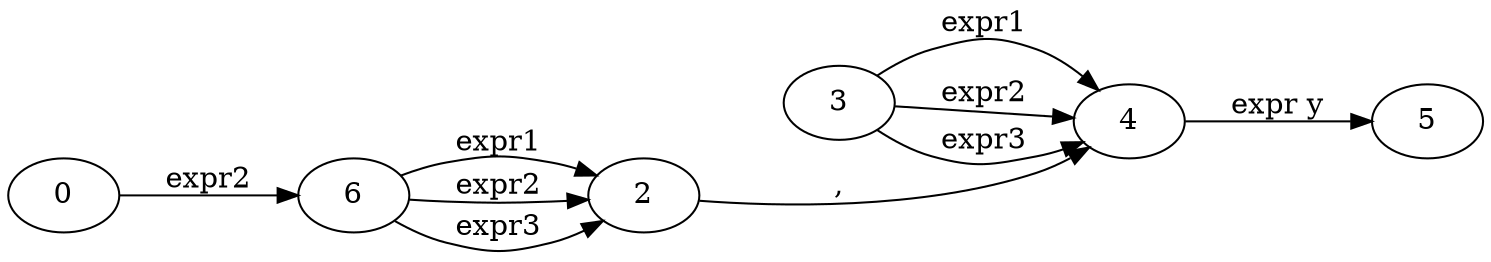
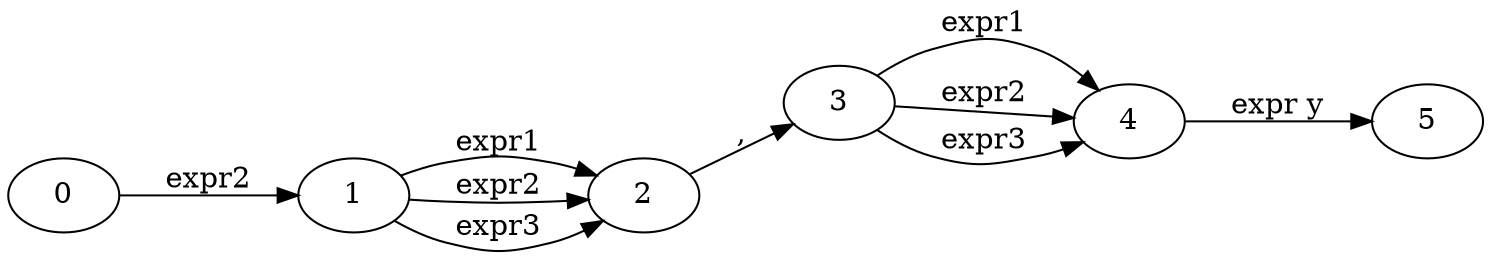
node "6": label "6" -> "1"
edge "2" -> "4": now "2" -> "3"
